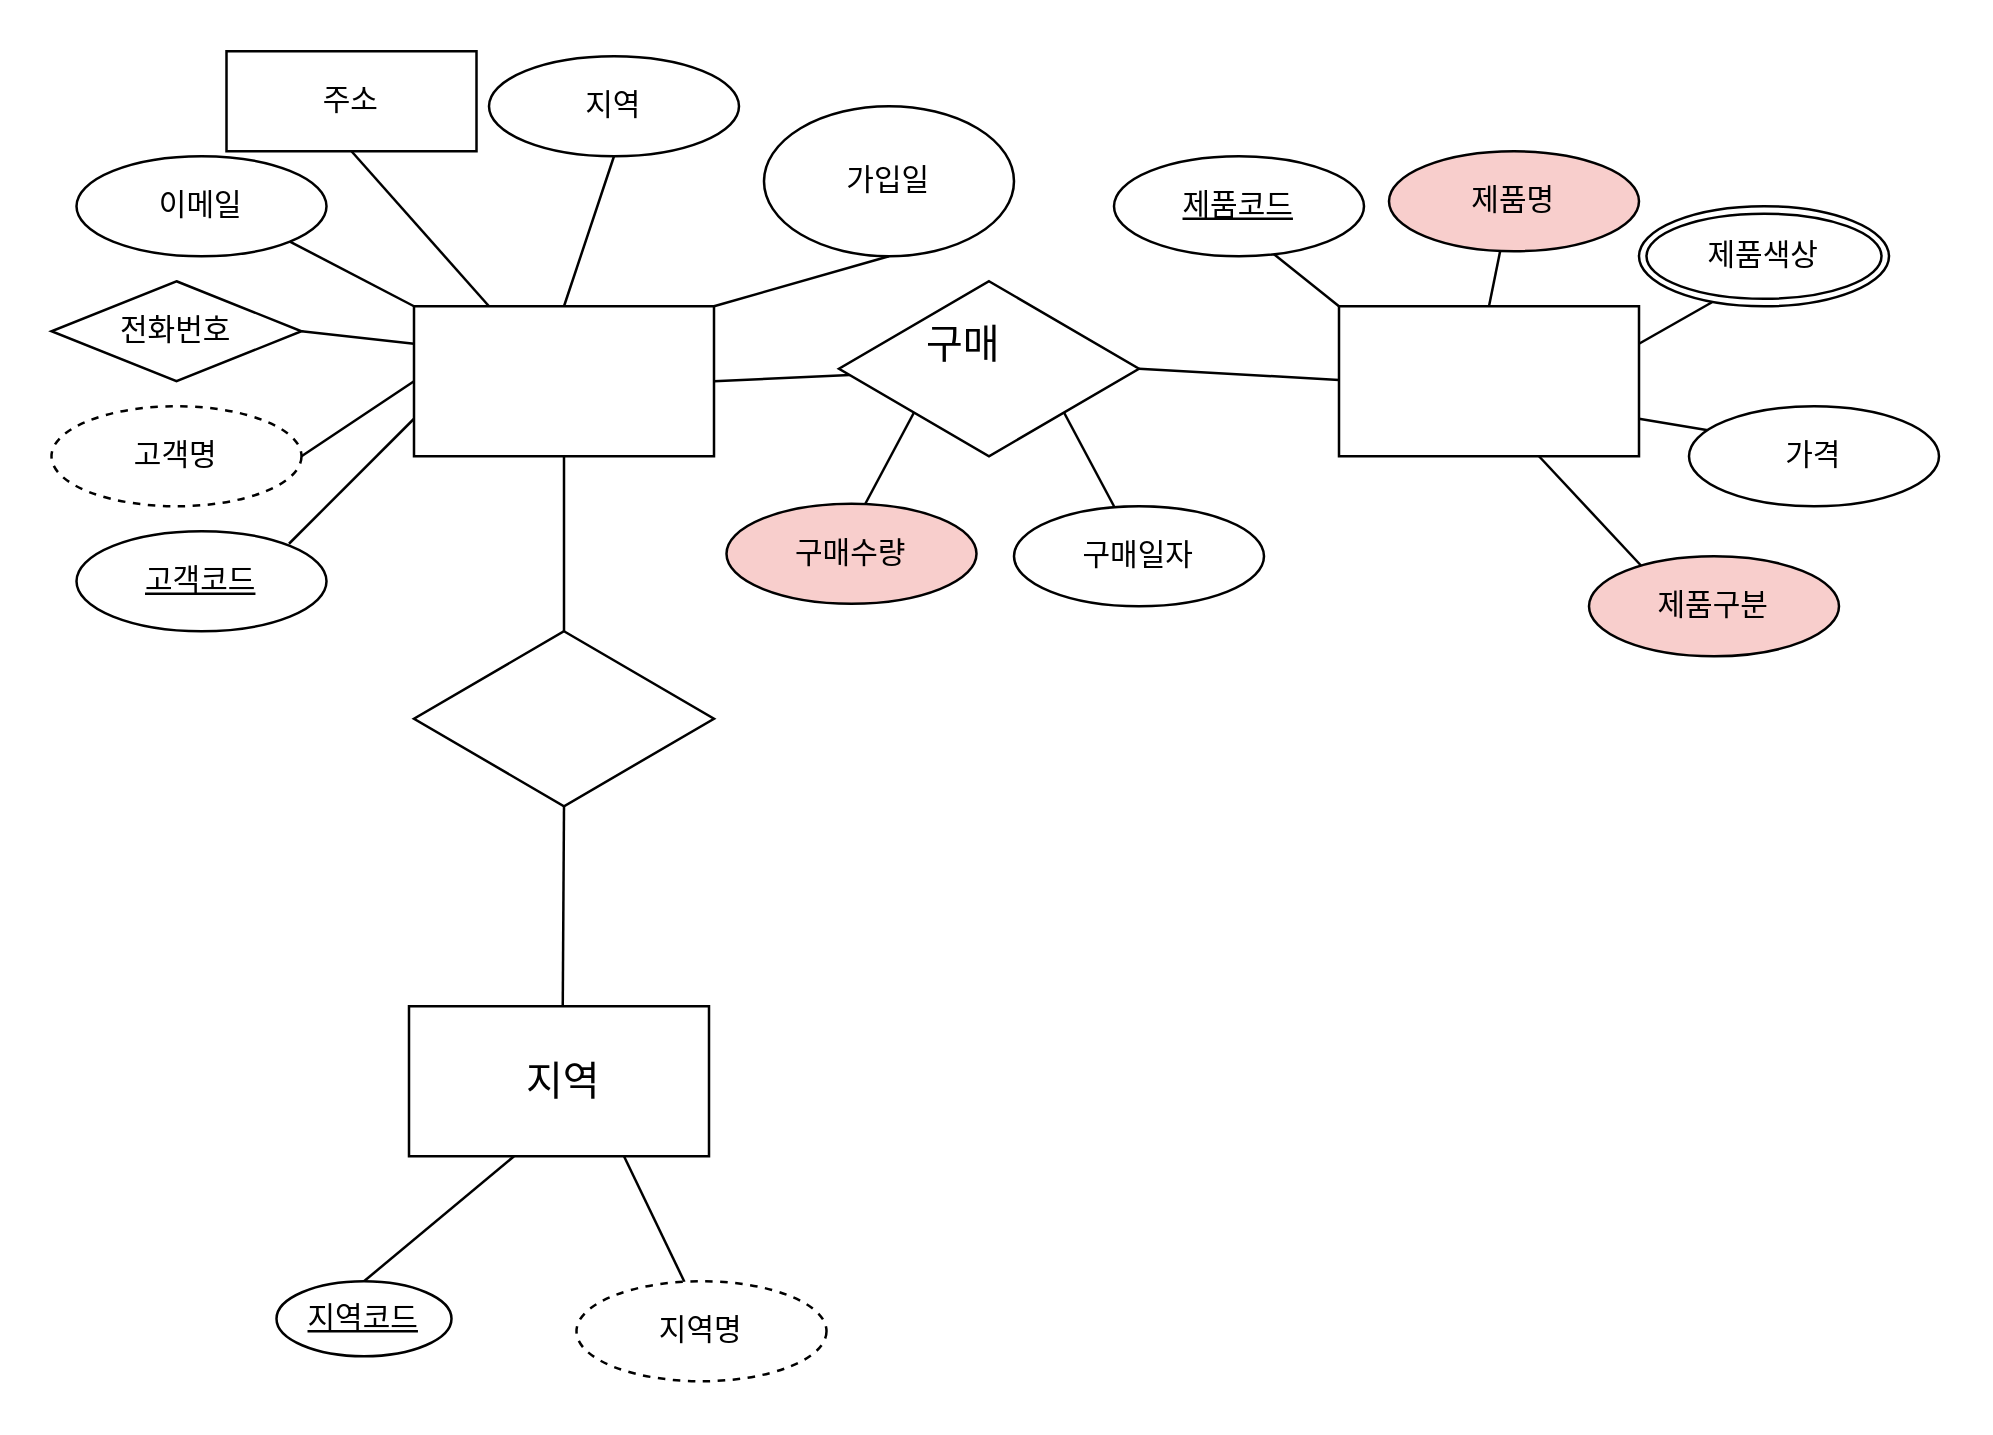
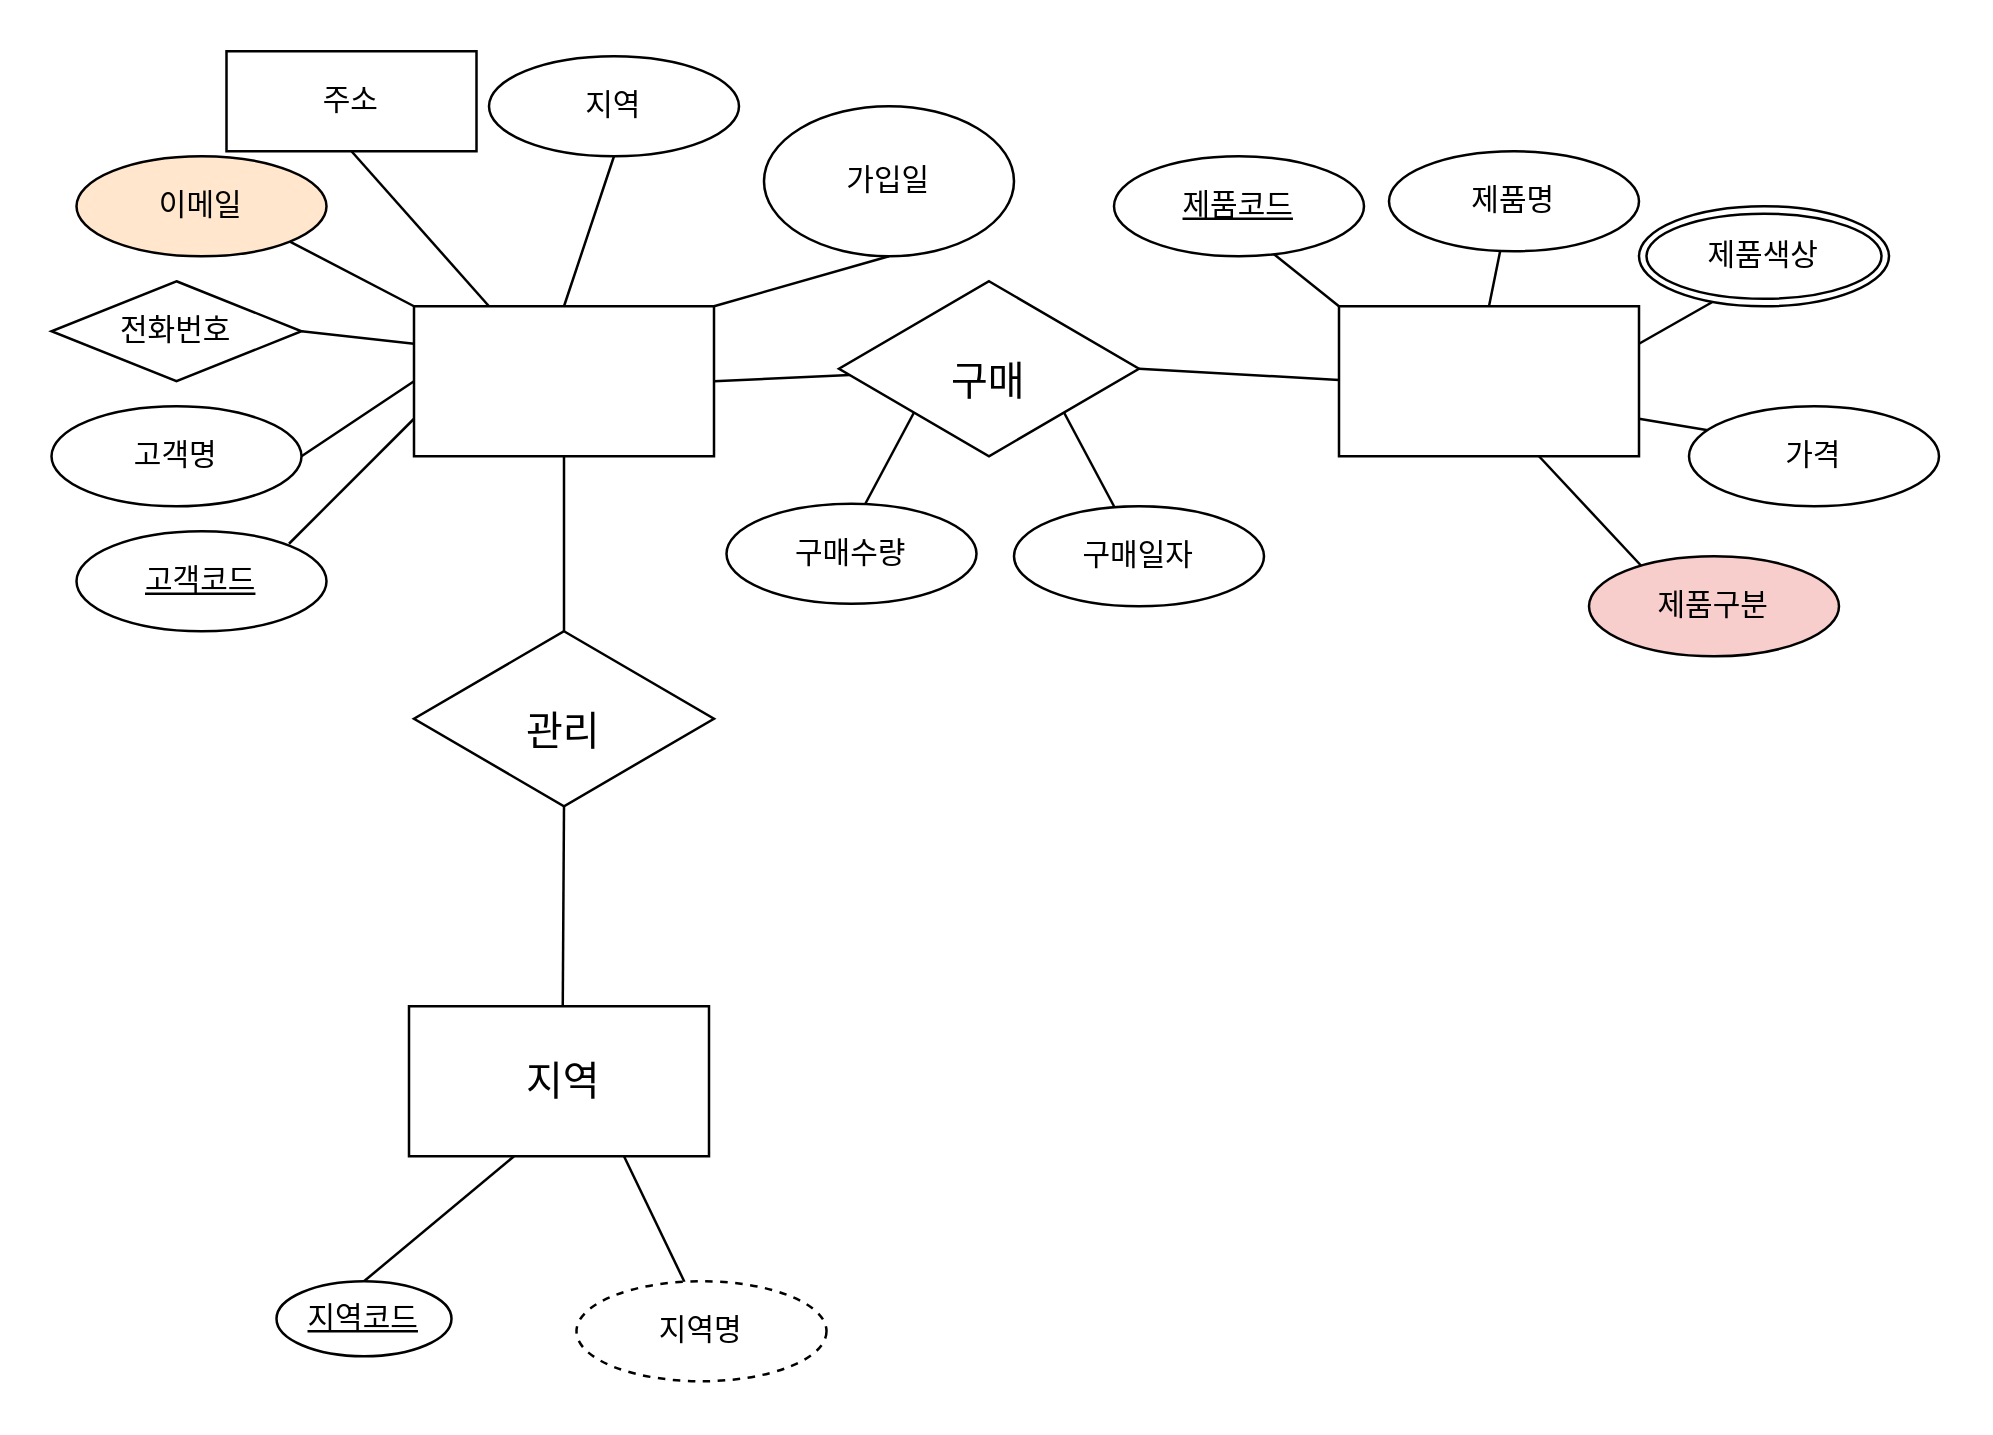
node "제품명": fillcolor #f8cecc -> #ffffff
node "이메일": fillcolor #ffffff -> #ffe6cc
node "구매": moved (964, 344) -> (989, 381)
node "고객명": style dashed -> solid
node "구매수량": fillcolor #f8cecc -> #ffffff
node "관리": added
